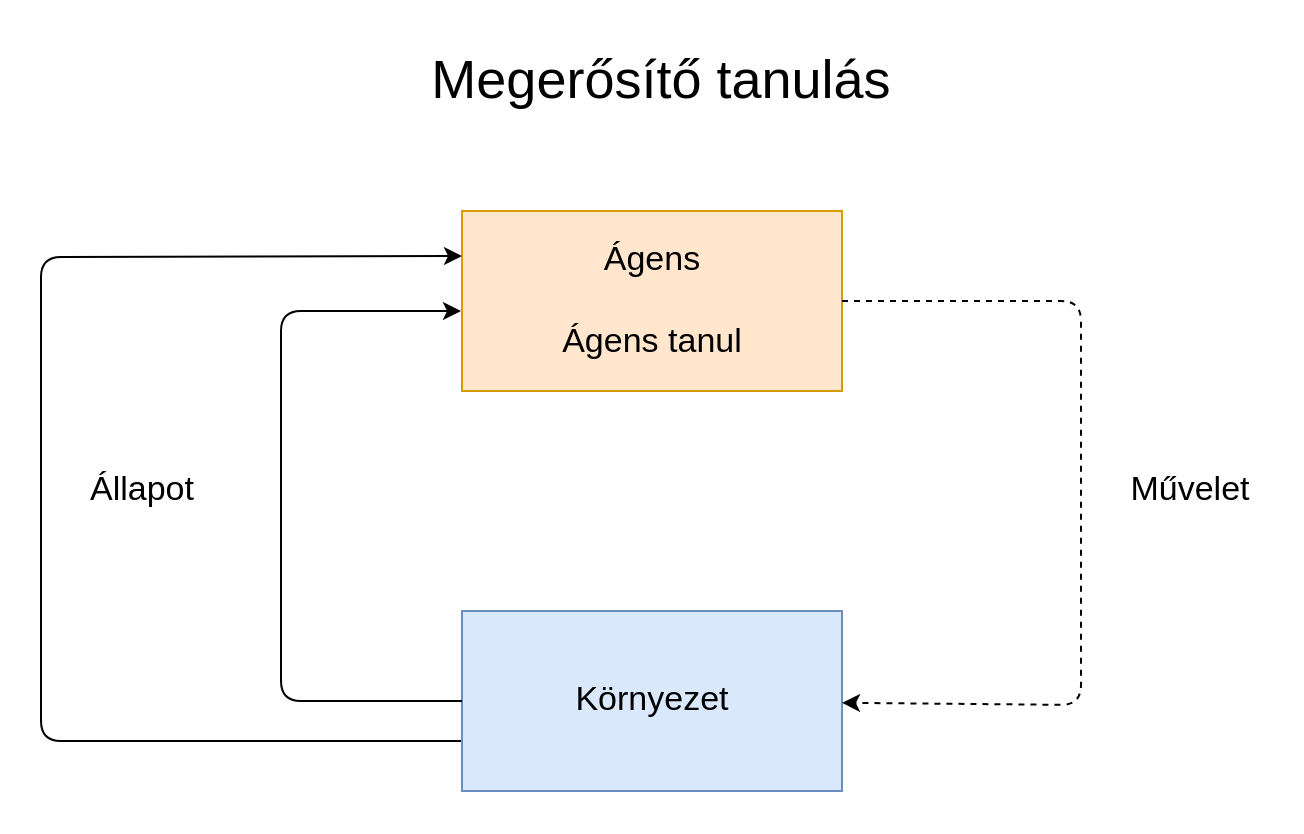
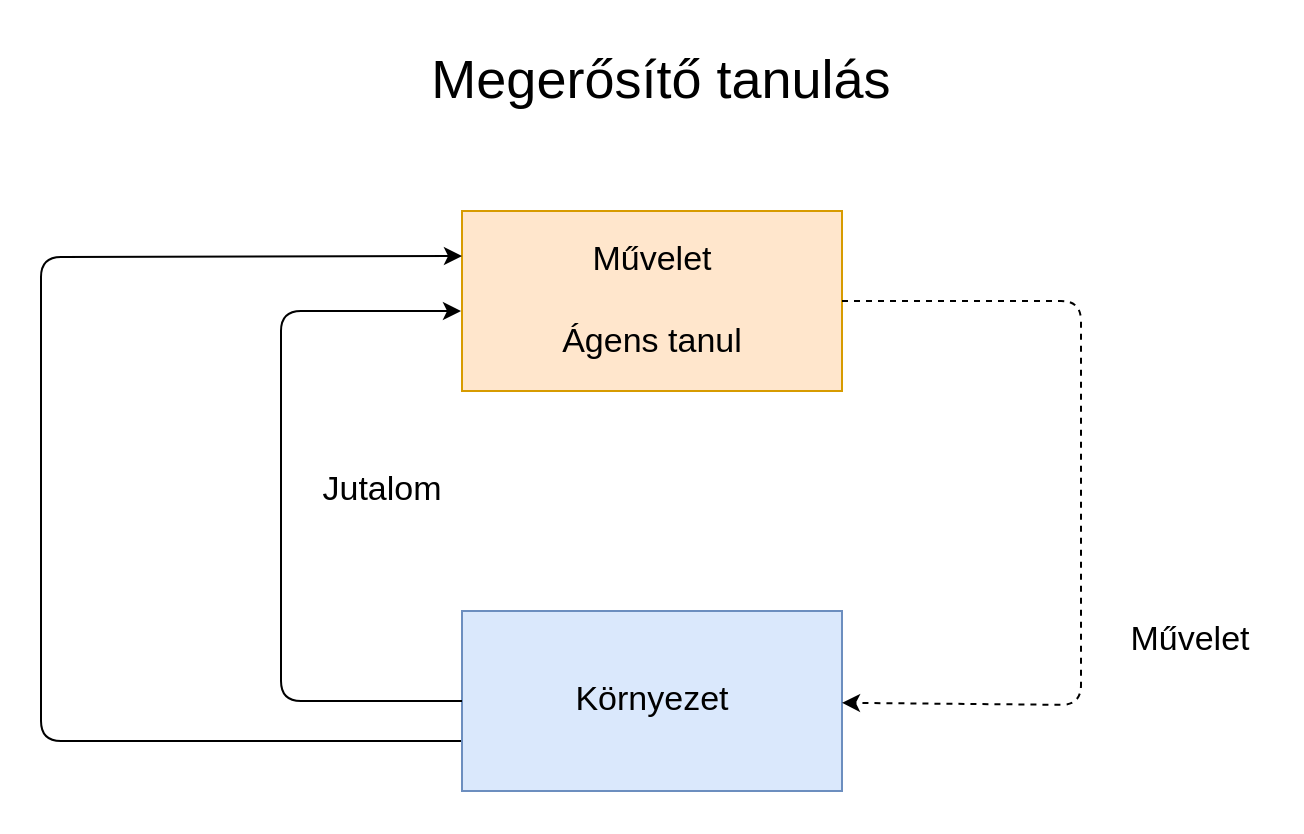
node "Ágens Ágens tanul": label "Ágens Ágens tanul" -> "Művelet Ágens tanul"
node "Állapot": removed
node "Jutalom": added
node "Művelet": moved (1191, 491) -> (1191, 641)
